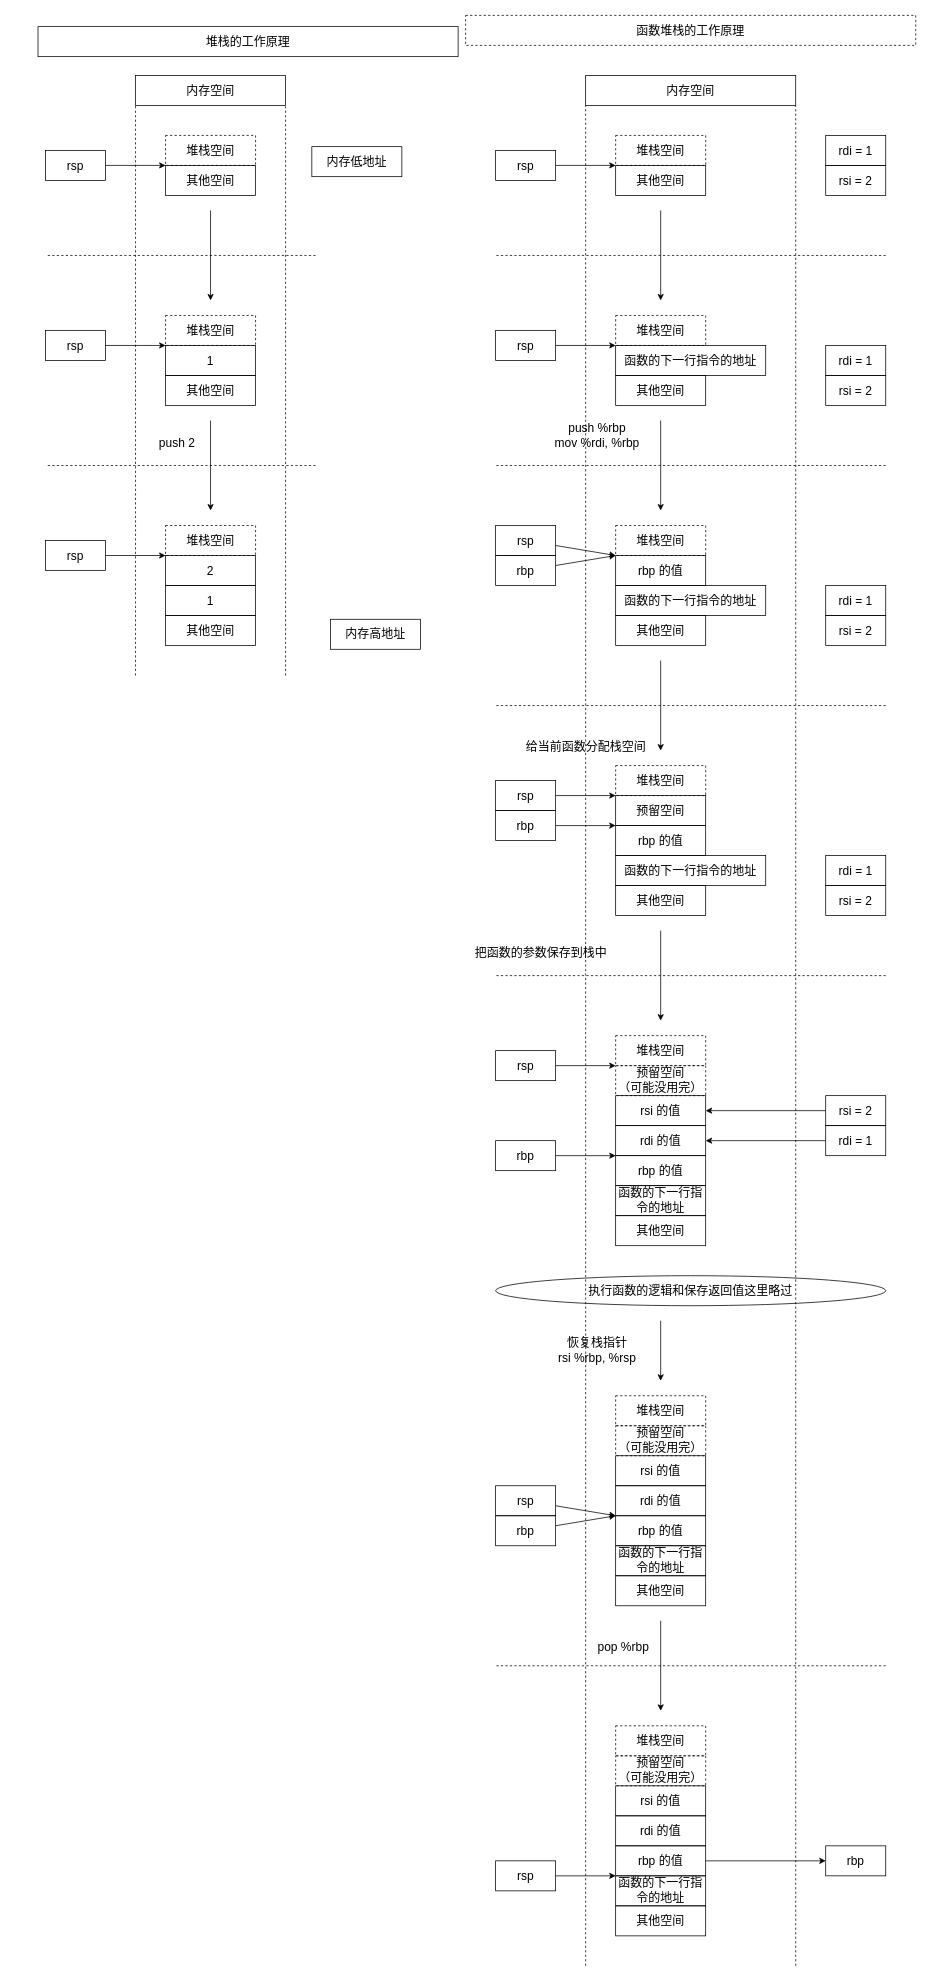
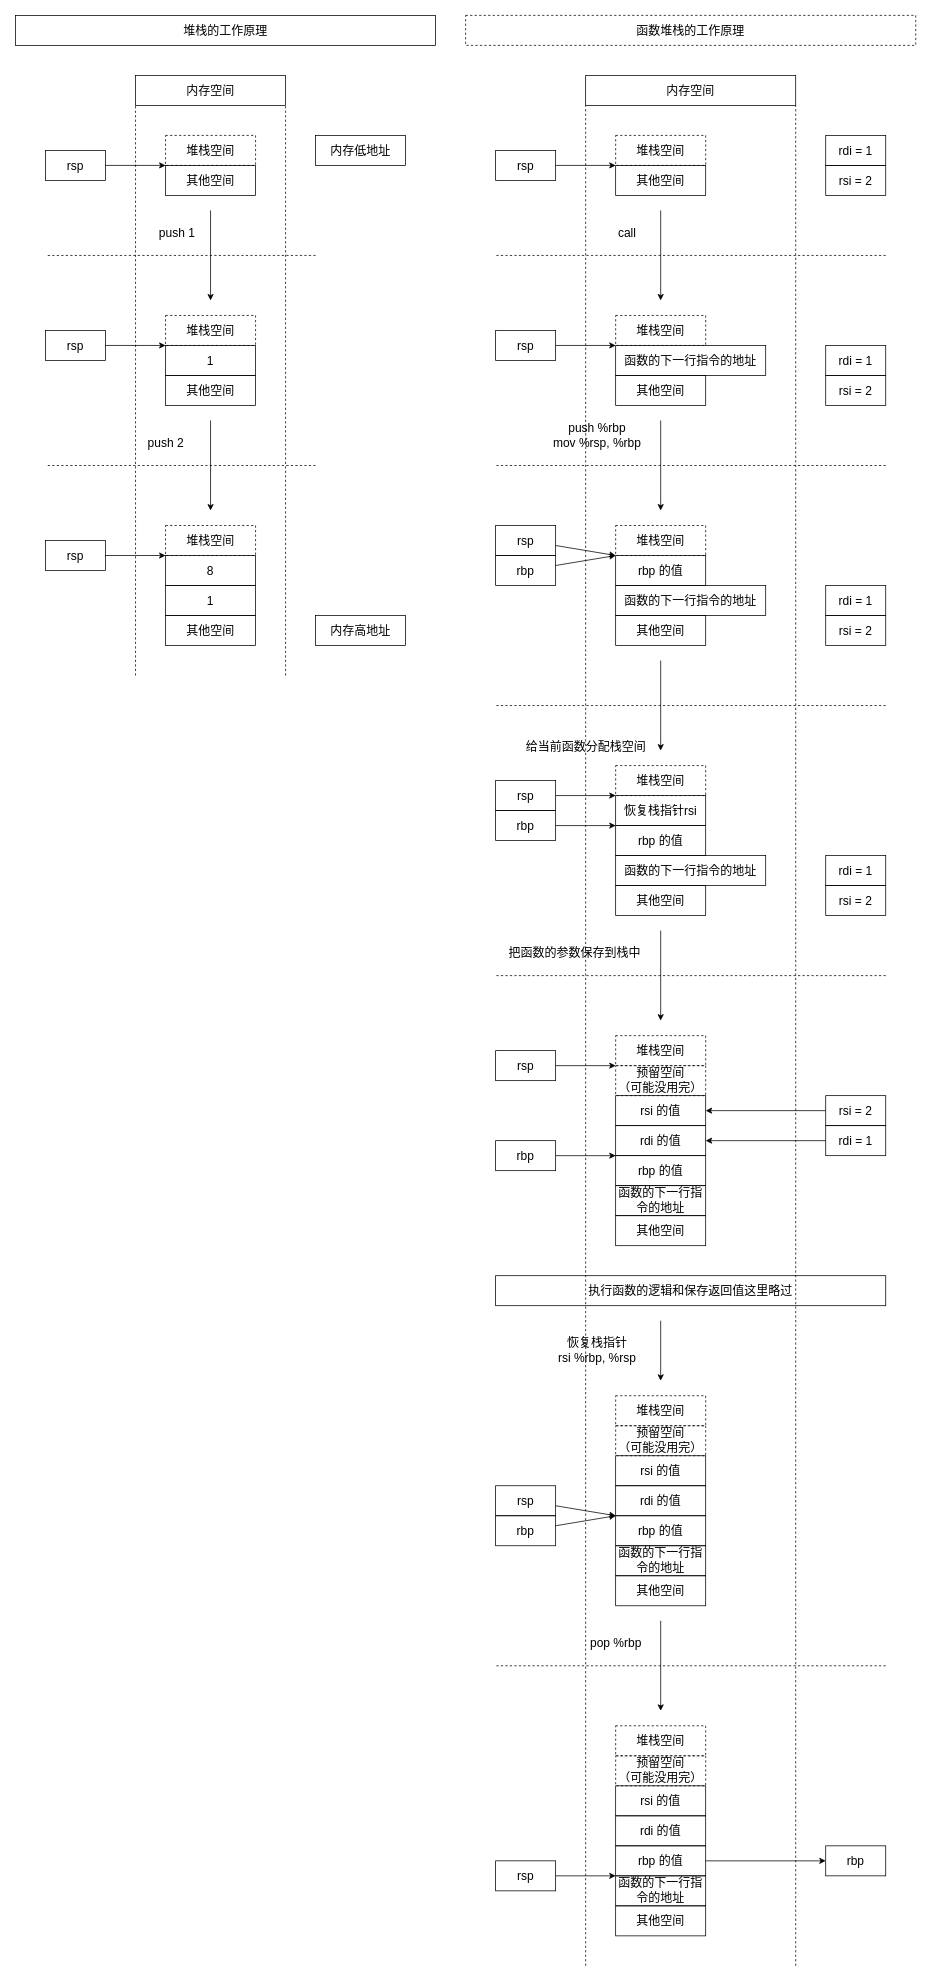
node "堆栈的工作原理": moved (248, 42) -> (225, 30)
node "内存低地址": moved (357, 162) -> (360, 150)
node "push 1": added
node "call": added
node "push %rbpmov %rdi, %rbp": label "push %rbpmov %rdi, %rbp" -> "push %rbpmov %rsp, %rbp"
node "push 2": moved (177, 443) -> (165, 443)
node "2": label "2" -> "8"
node "内存高地址": moved (375, 634) -> (360, 630)
node "预留空间": label "预留空间" -> "恢复栈指针rsi"
node "把函数的参数保存到栈中": moved (540, 953) -> (574, 953)
node "执行函数的逻辑和保存返回值这里略过": shape ellipse -> rectangle
node "pop %rbp": moved (623, 1647) -> (615, 1643)
